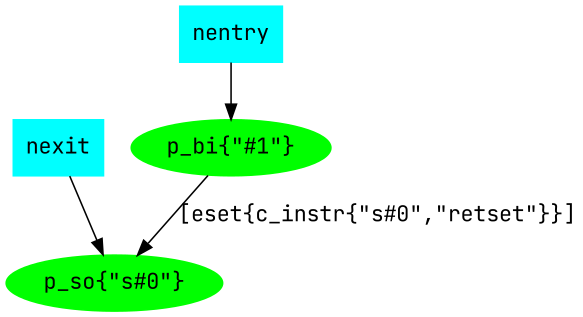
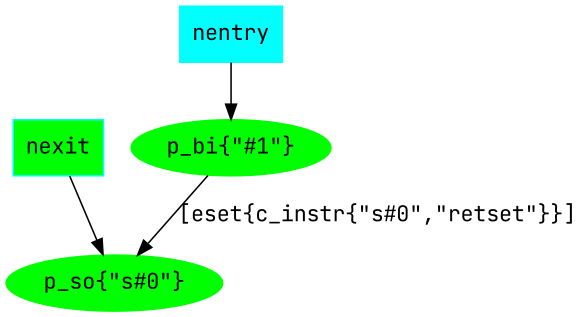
node "nexit": fillcolor cyan -> green
